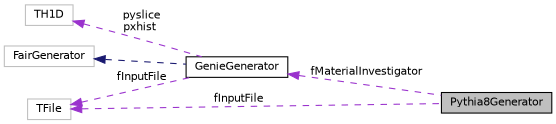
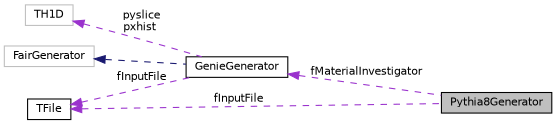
node "TFile": color grey75 -> black
